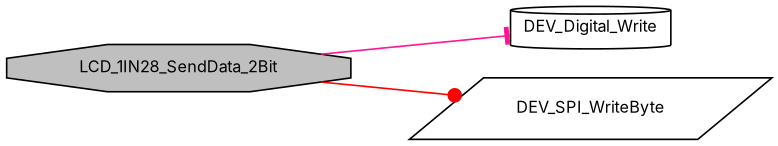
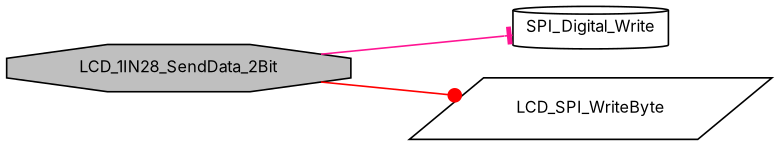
node "DEV_Digital_Write": label "DEV_Digital_Write" -> "SPI_Digital_Write"
node "DEV_SPI_WriteByte": label "DEV_SPI_WriteByte" -> "LCD_SPI_WriteByte"
